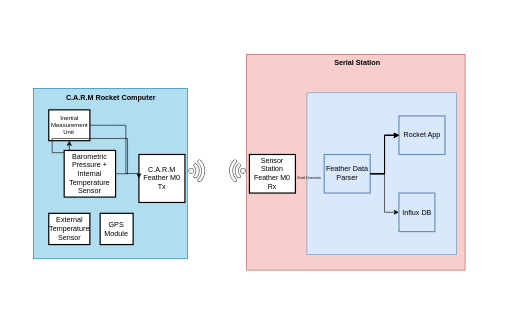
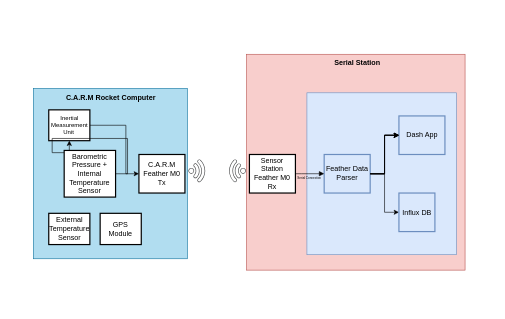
node "Rocket App": label "Rocket App" -> "Dash App"
edge "Sensor Station Feather M0 Rx" -> "Feather Data Parser": added
node "C.A.R.M Feather M0 Tx": size 46x48 -> 46x39
node "GPS Module": size 33x31 -> 41x31
